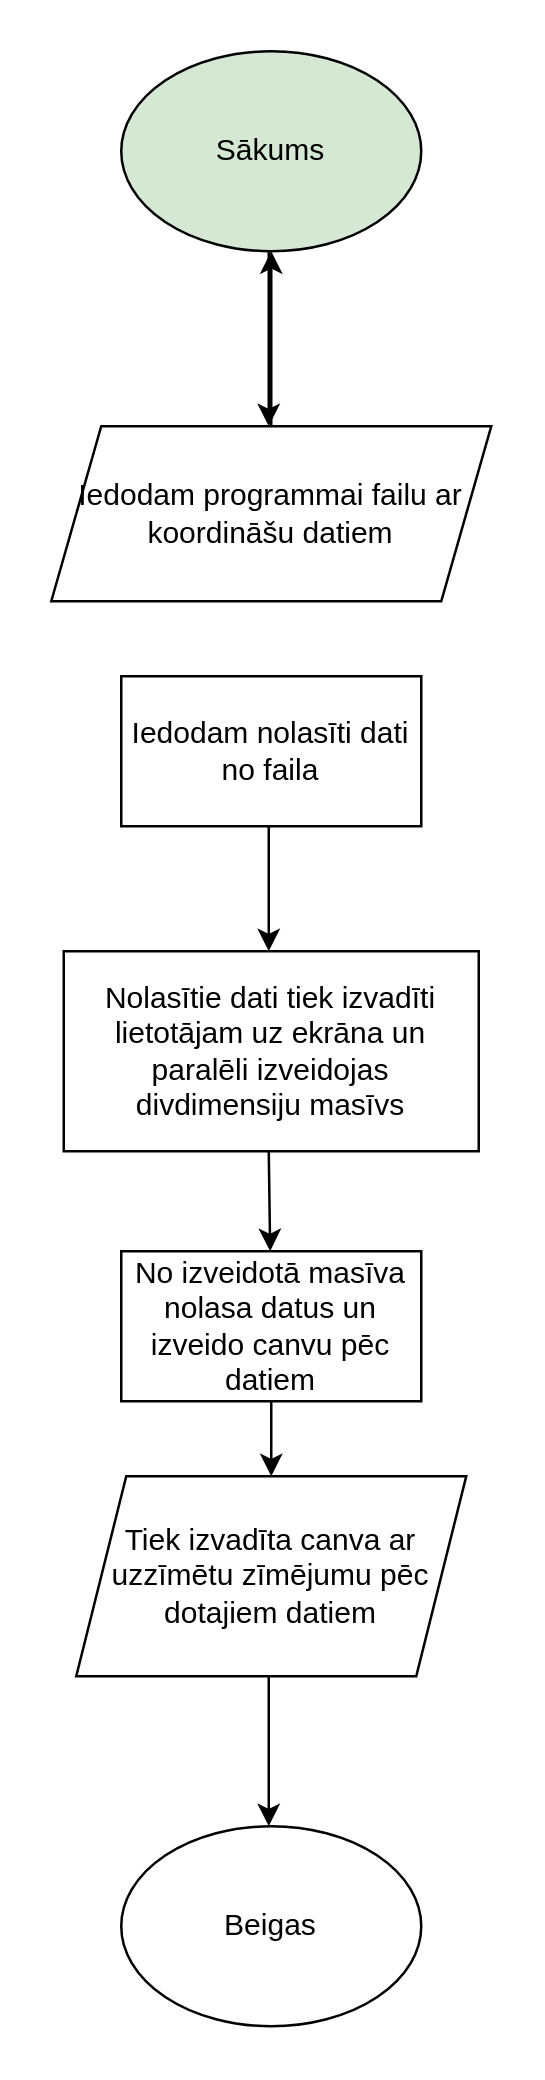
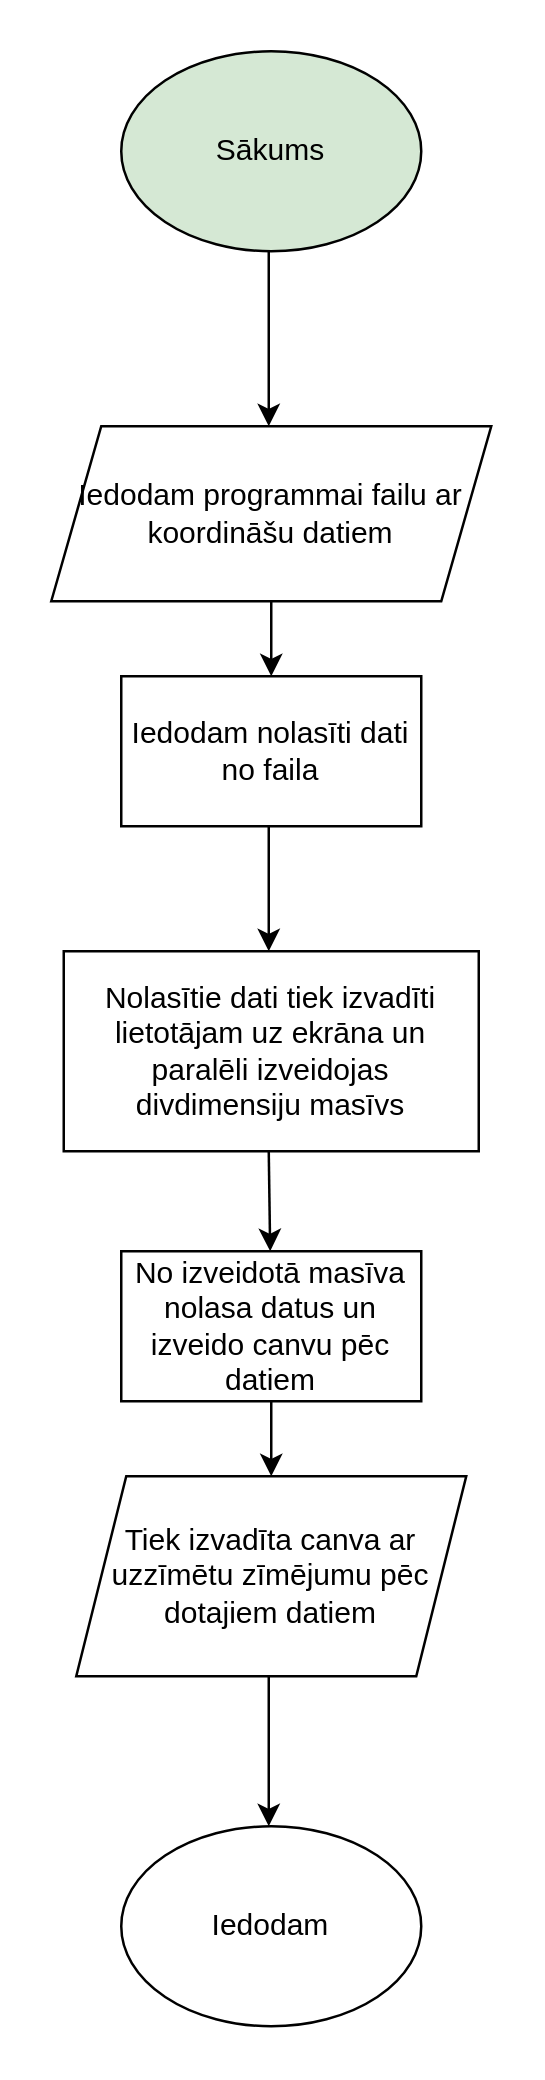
edge "Iedodam programmai failu ar koordināšu datiem" -> "Sākums": now "Iedodam programmai failu ar koordināšu datiem" -> "Iedodam nolasīti dati no faila"
node "Beigas": label "Beigas" -> "Iedodam"
